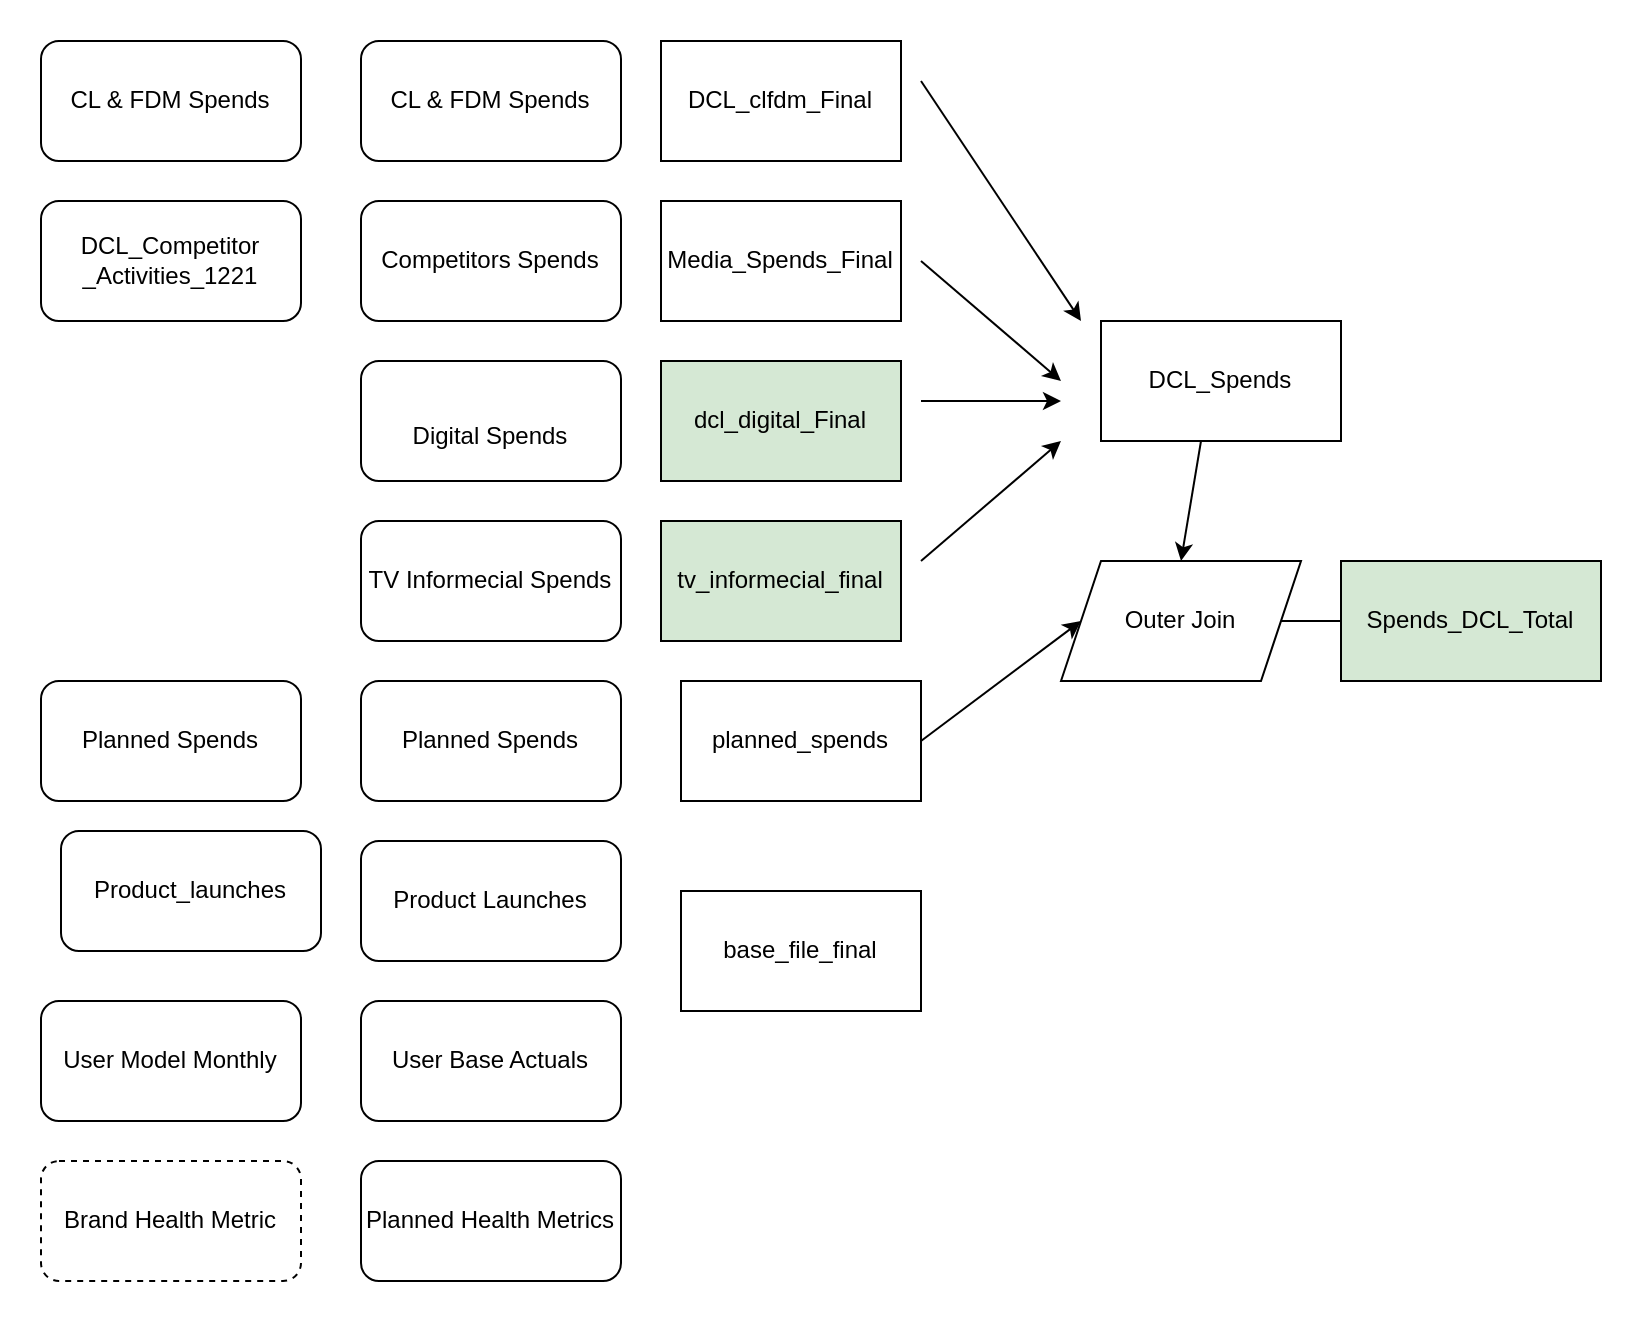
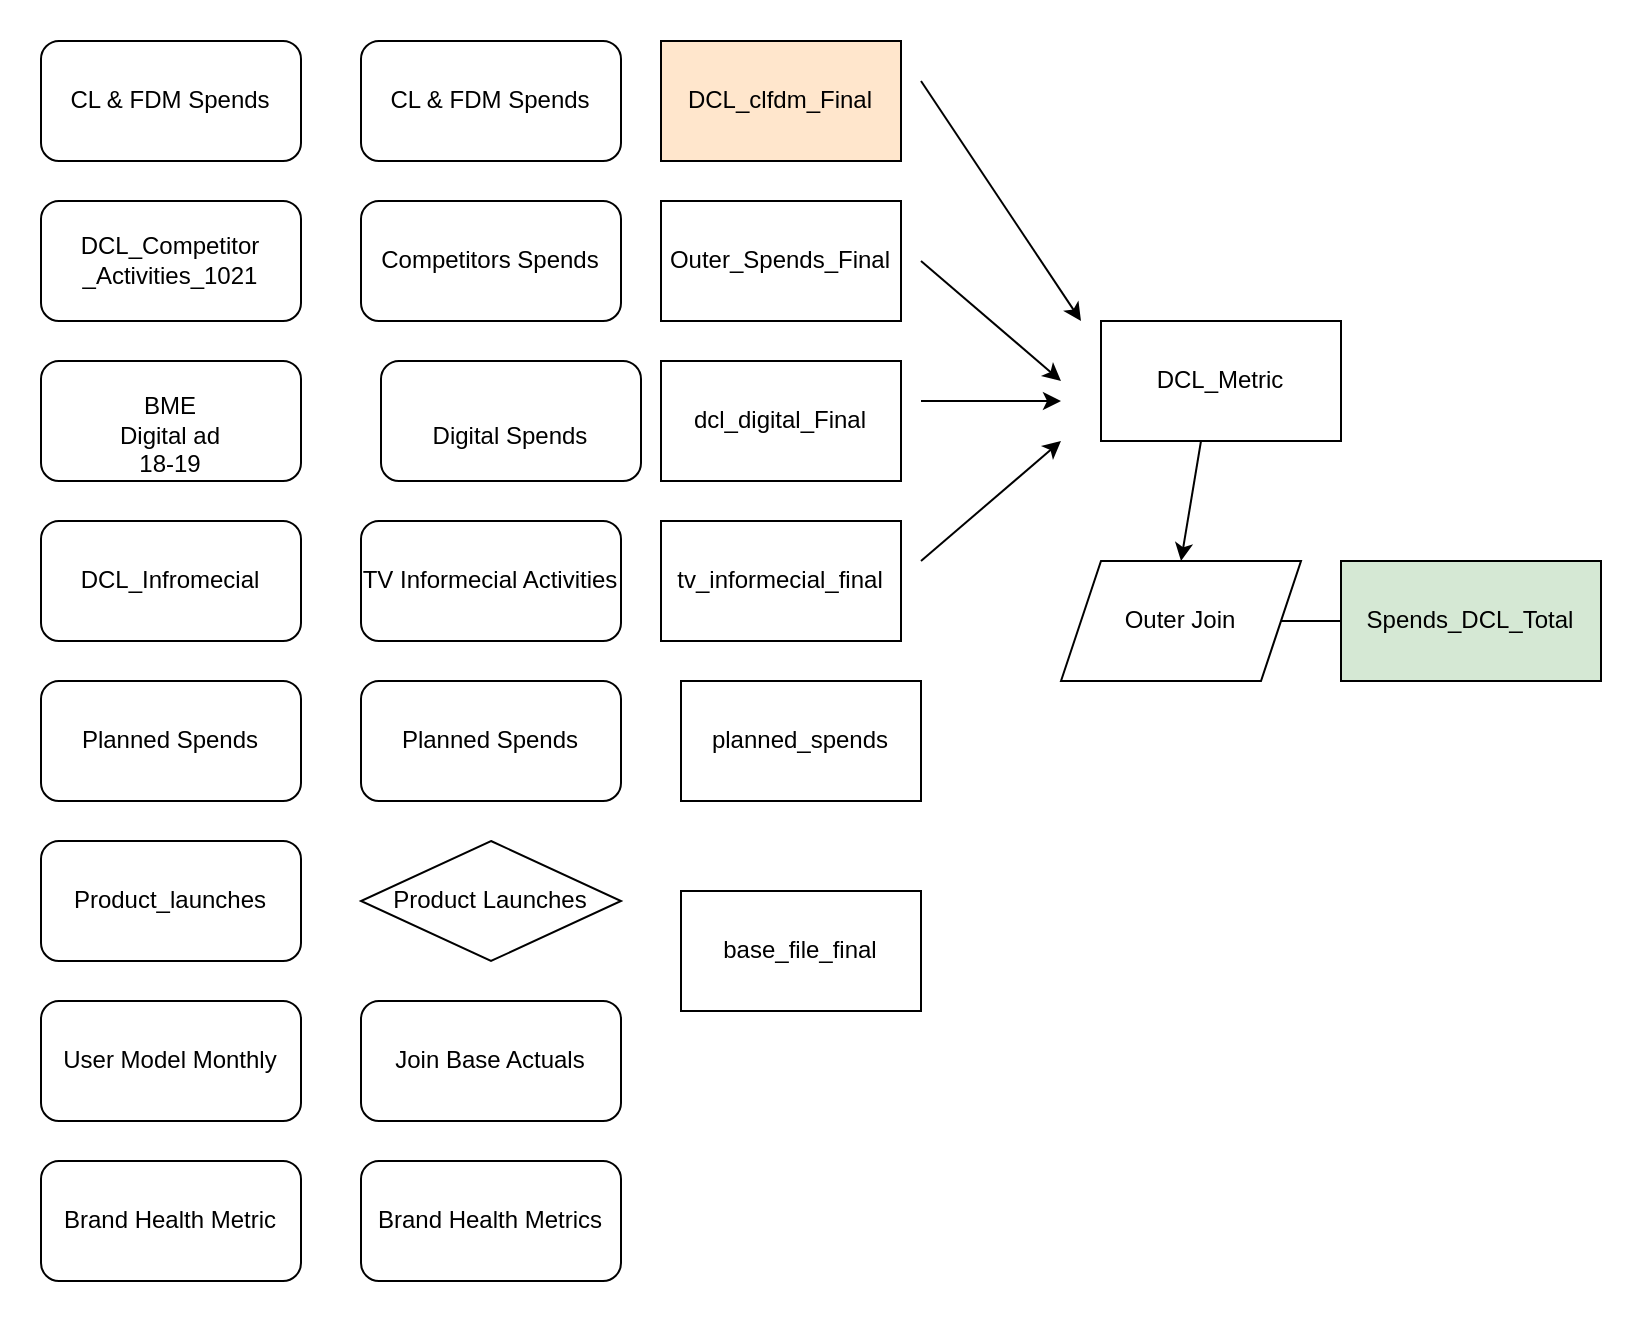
node "DCL_clfdm_Final": fillcolor #ffffff -> #ffe6cc
node "DCL_Competitor _Activities_1221": label "DCL_Competitor _Activities_1221" -> "DCL_Competitor _Activities_1021"
node "Media_Spends_Final": label "Media_Spends_Final" -> "Outer_Spends_Final"
node "DCL_Spends": label "DCL_Spends" -> "DCL_Metric"
node "BME Digital ad 18-19": added
node "Digital Spends": moved (491, 421) -> (511, 421)
node "dcl_digital_Final": fillcolor #d5e8d4 -> #ffffff
node "DCL_Infromecial": added
node "TV Informecial Spends": label "TV Informecial Spends" -> "TV Informecial Activities"
node "tv_informecial_final": fillcolor #d5e8d4 -> #ffffff
edge "planned_spends" -> "Outer Join": removed
node "Product_launches": moved (191, 891) -> (171, 901)
node "Product Launches": shape rounded rectangle -> diamond
node "User Base Actuals": label "User Base Actuals" -> "Join Base Actuals"
node "Brand Health Metric": style dashed -> solid
node "Planned Health Metrics": label "Planned Health Metrics" -> "Brand Health Metrics"
